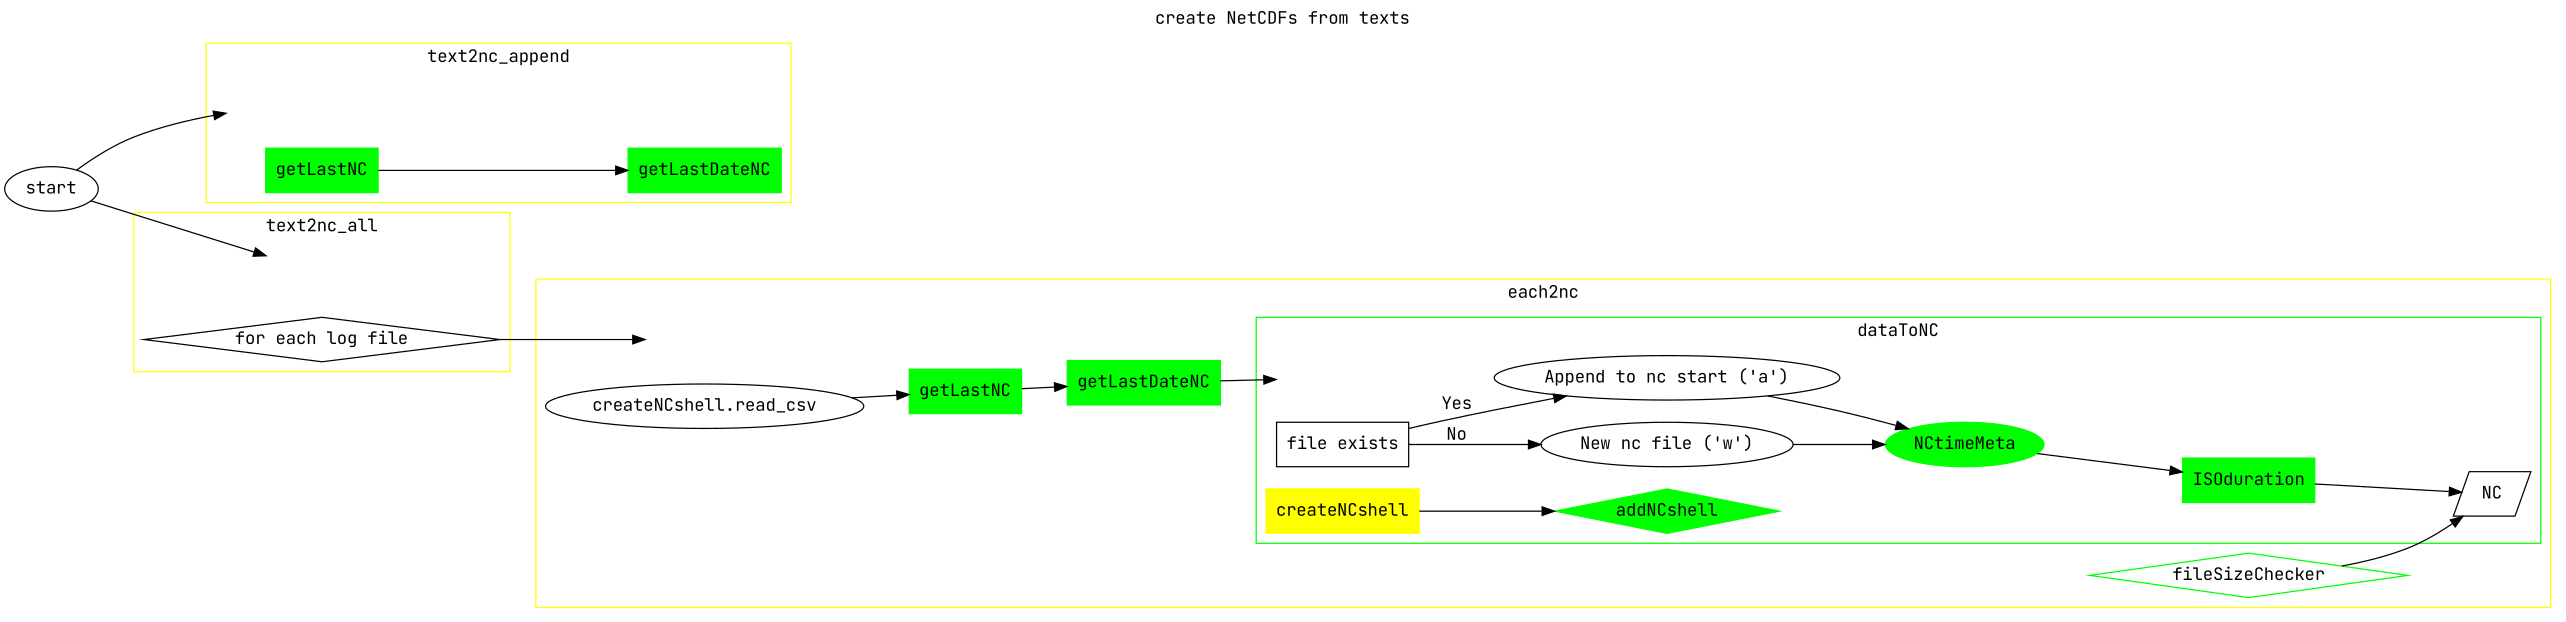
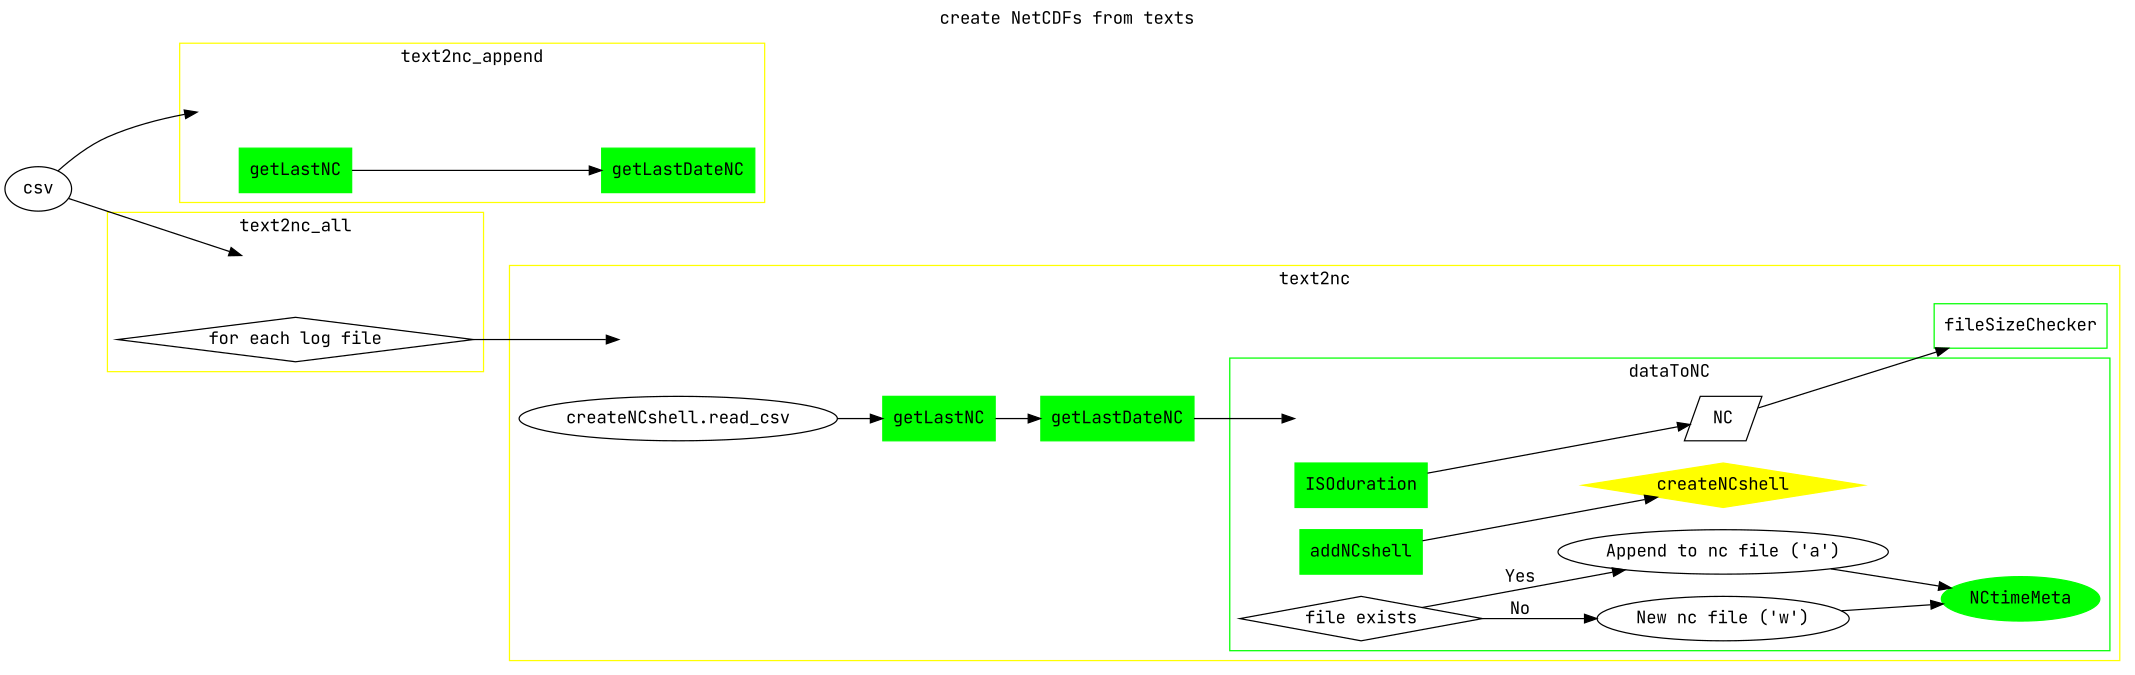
node "start": label "start" -> "csv"
cluster "each2nc": label "each2nc" -> "text2nc"
node "Append to nc start ('a')": label "Append to nc start ('a')" -> "Append to nc file ('a')"
node "file exists": shape box -> diamond
edge "NCtimeMeta" -> "ISOduration": removed
node "createNCshell": shape box -> diamond
edge "createNCshell" -> "addNCshell": reversed
node "addNCshell": shape diamond -> box
edge "fileSizeChecker" -> "NC": reversed
node "fileSizeChecker": shape diamond -> box
